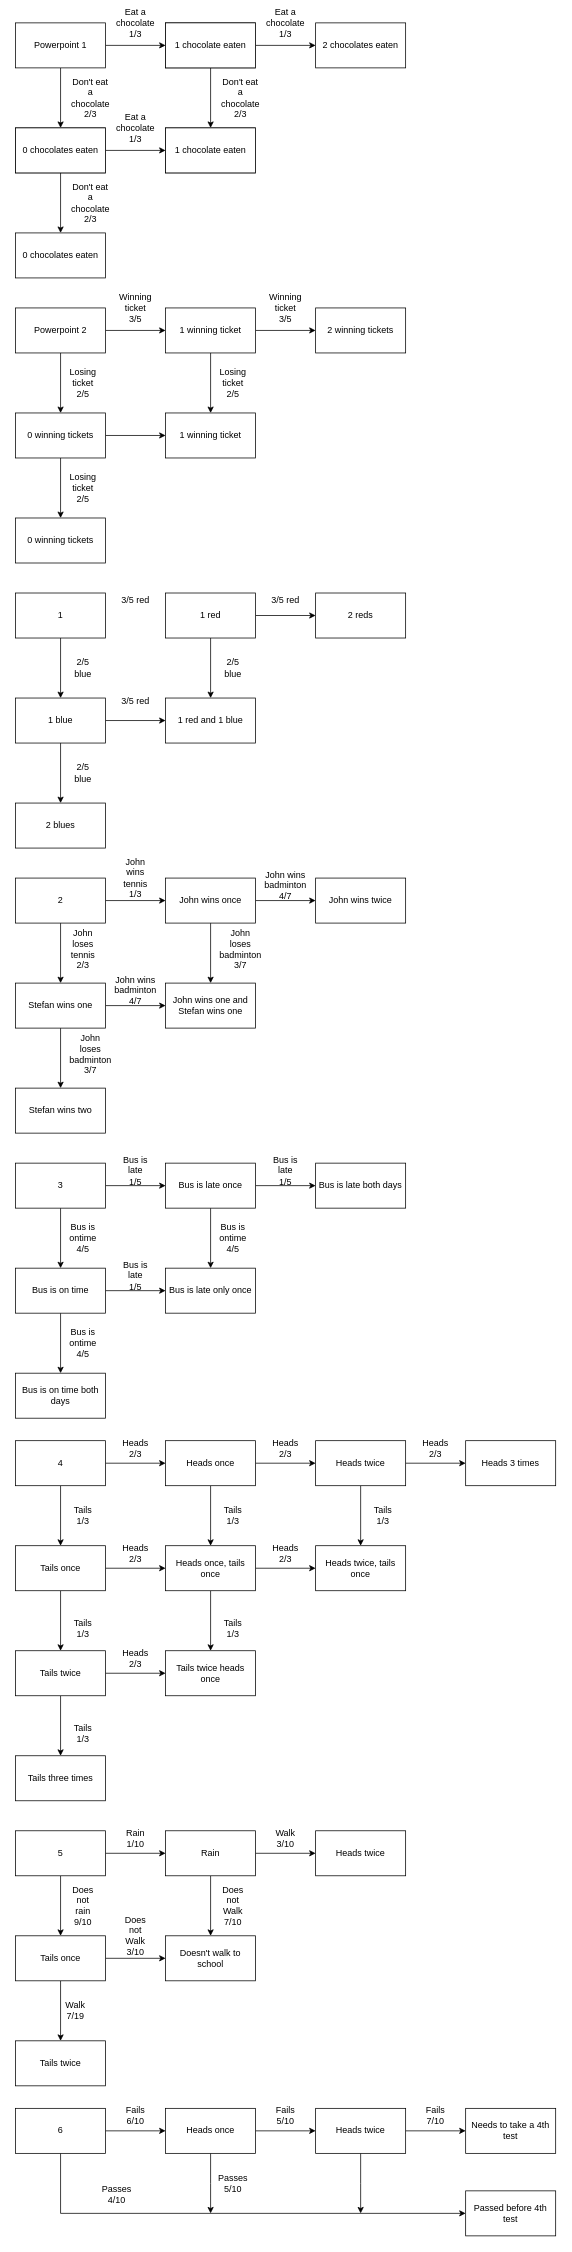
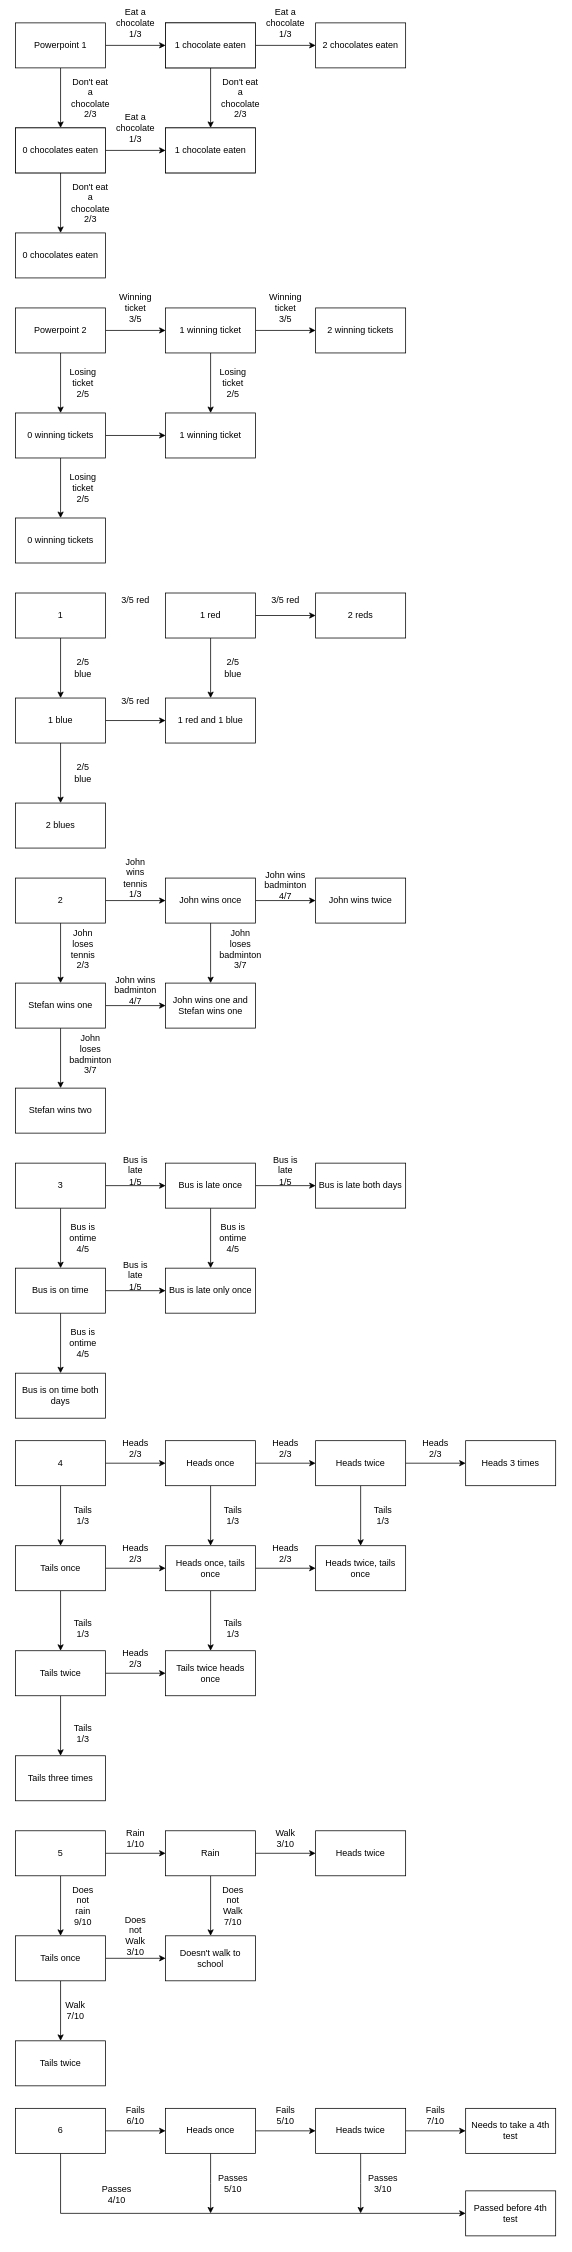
node "Walk 7/19": label "Walk 7/19" -> "Walk 7/10"
node "Passes 3/10": added
